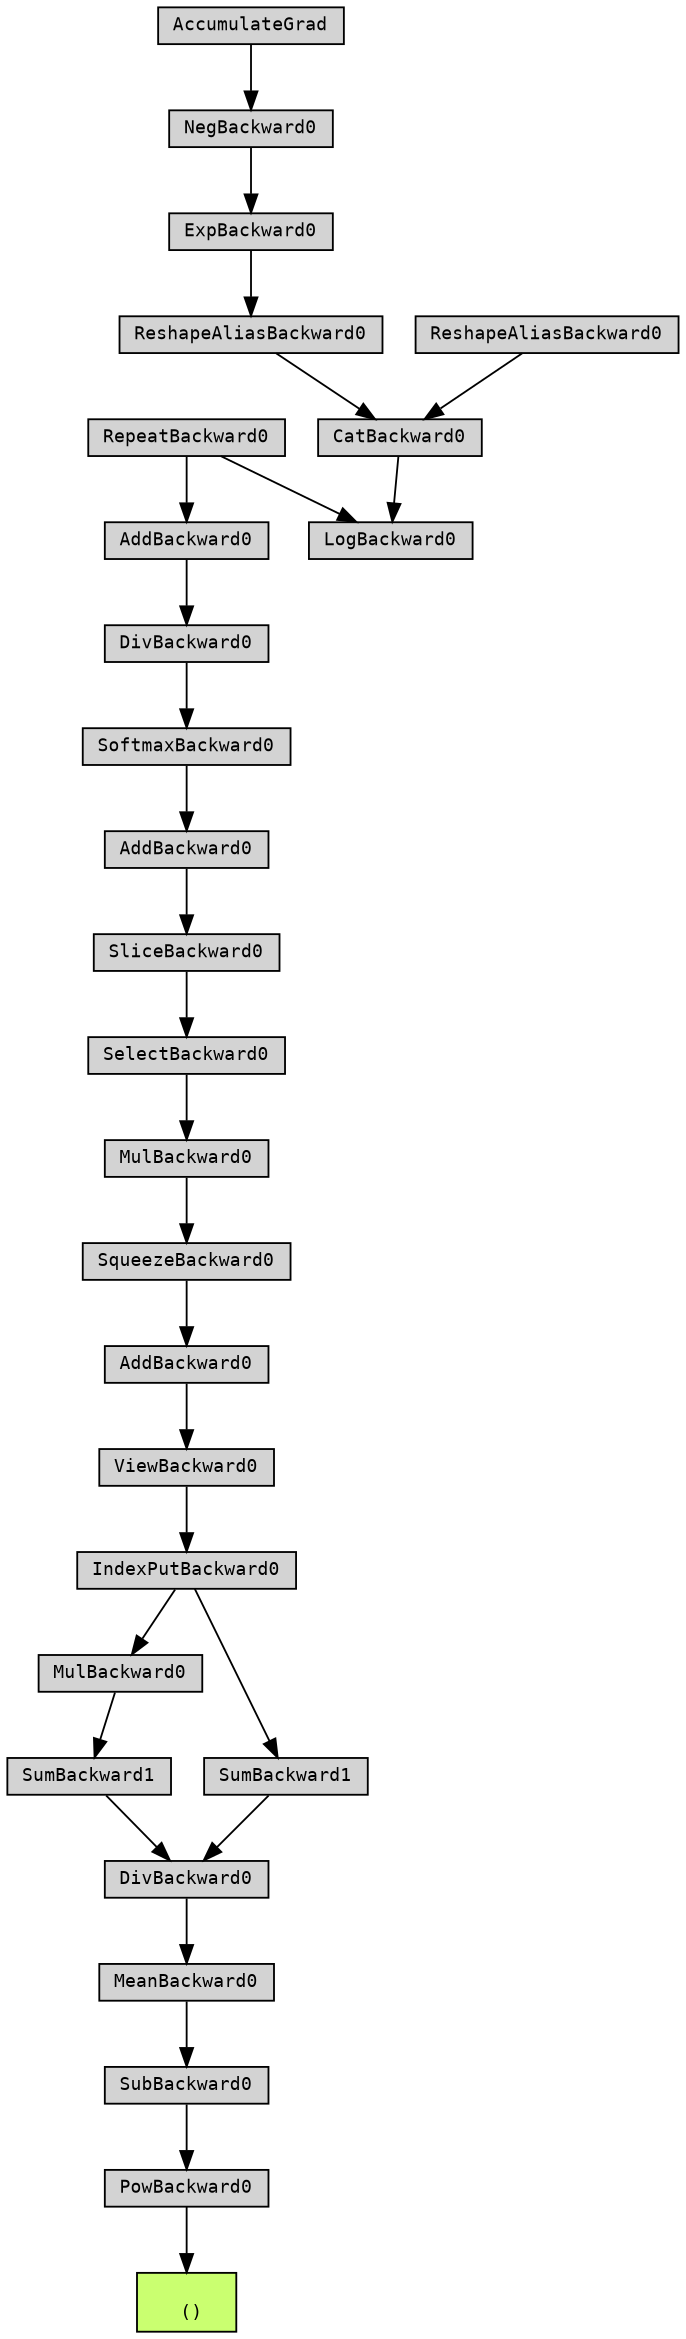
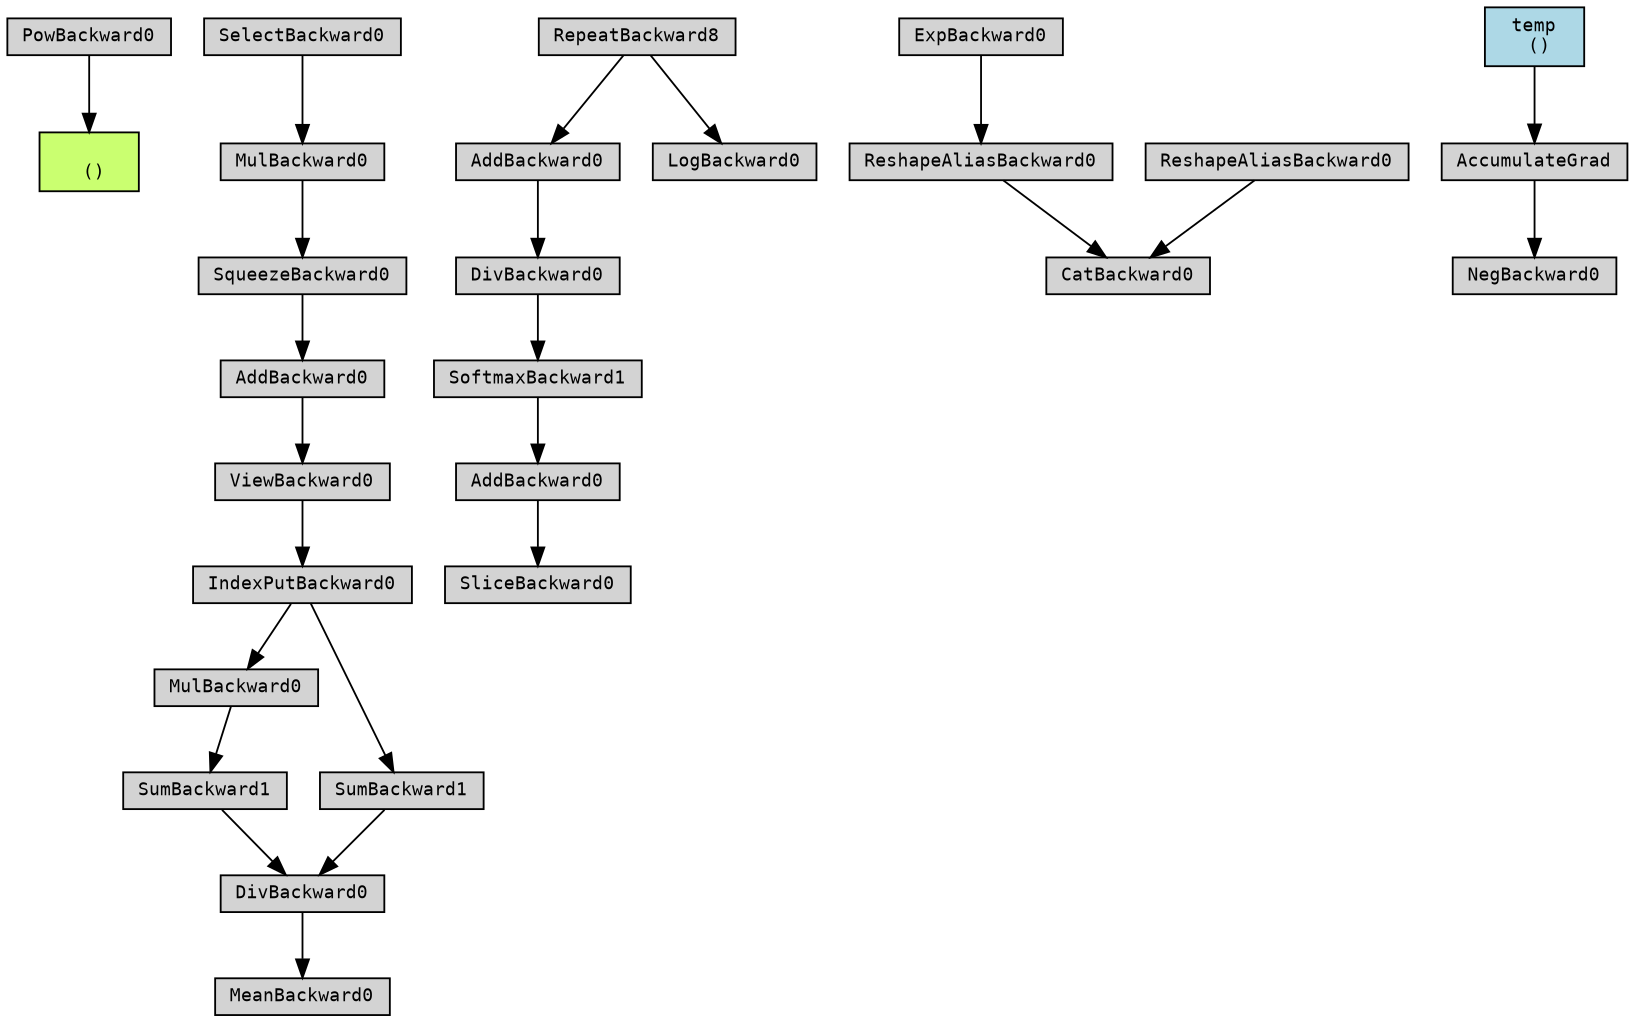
node "temp ()": added
edge "NegBackward0" -> "ExpBackward0": removed
node "RepeatBackward0": label "RepeatBackward0" -> "RepeatBackward8"
edge "CatBackward0" -> "LogBackward0": removed
node "SoftmaxBackward0": label "SoftmaxBackward0" -> "SoftmaxBackward1"
edge "SliceBackward0" -> "SelectBackward0": removed
node "SubBackward0": removed
